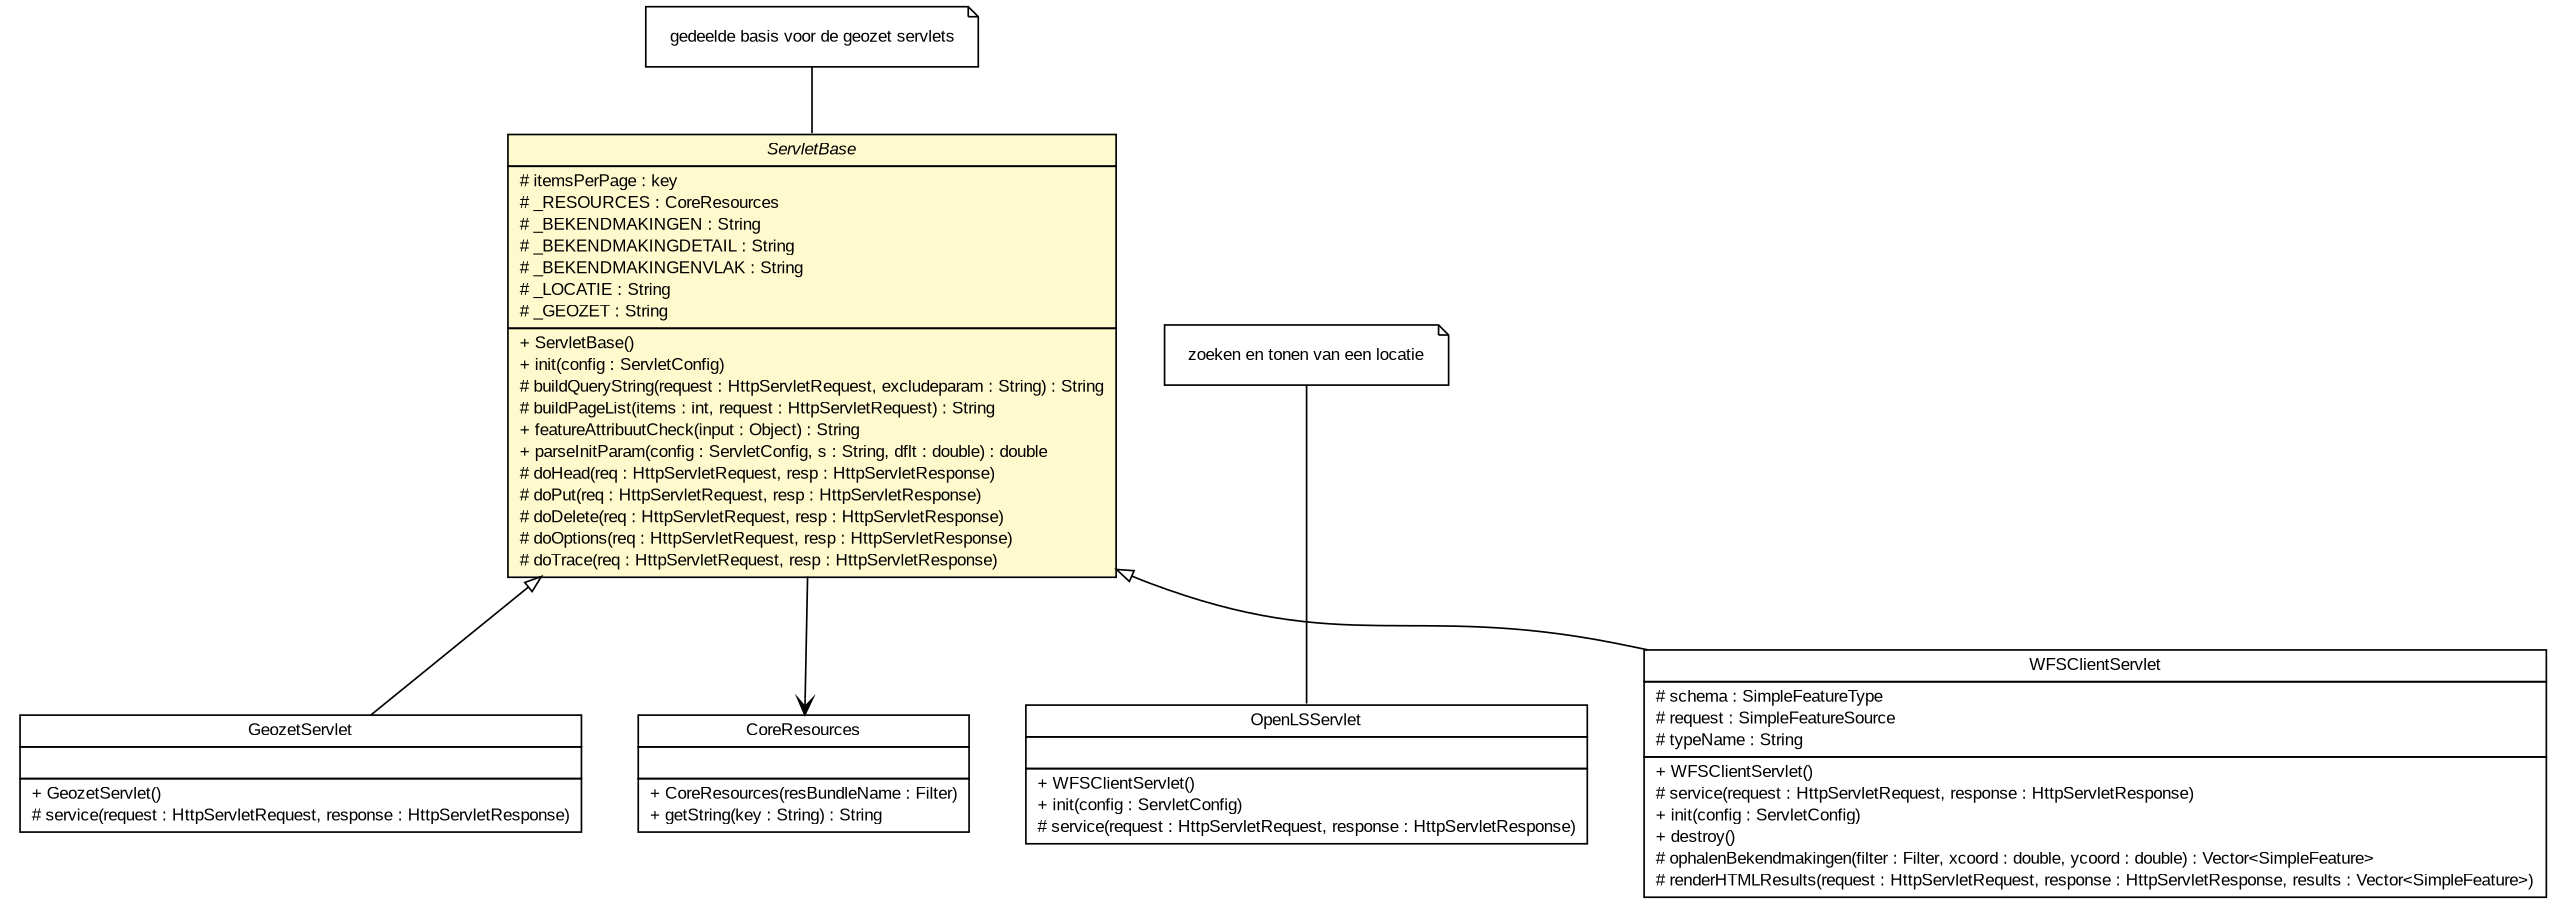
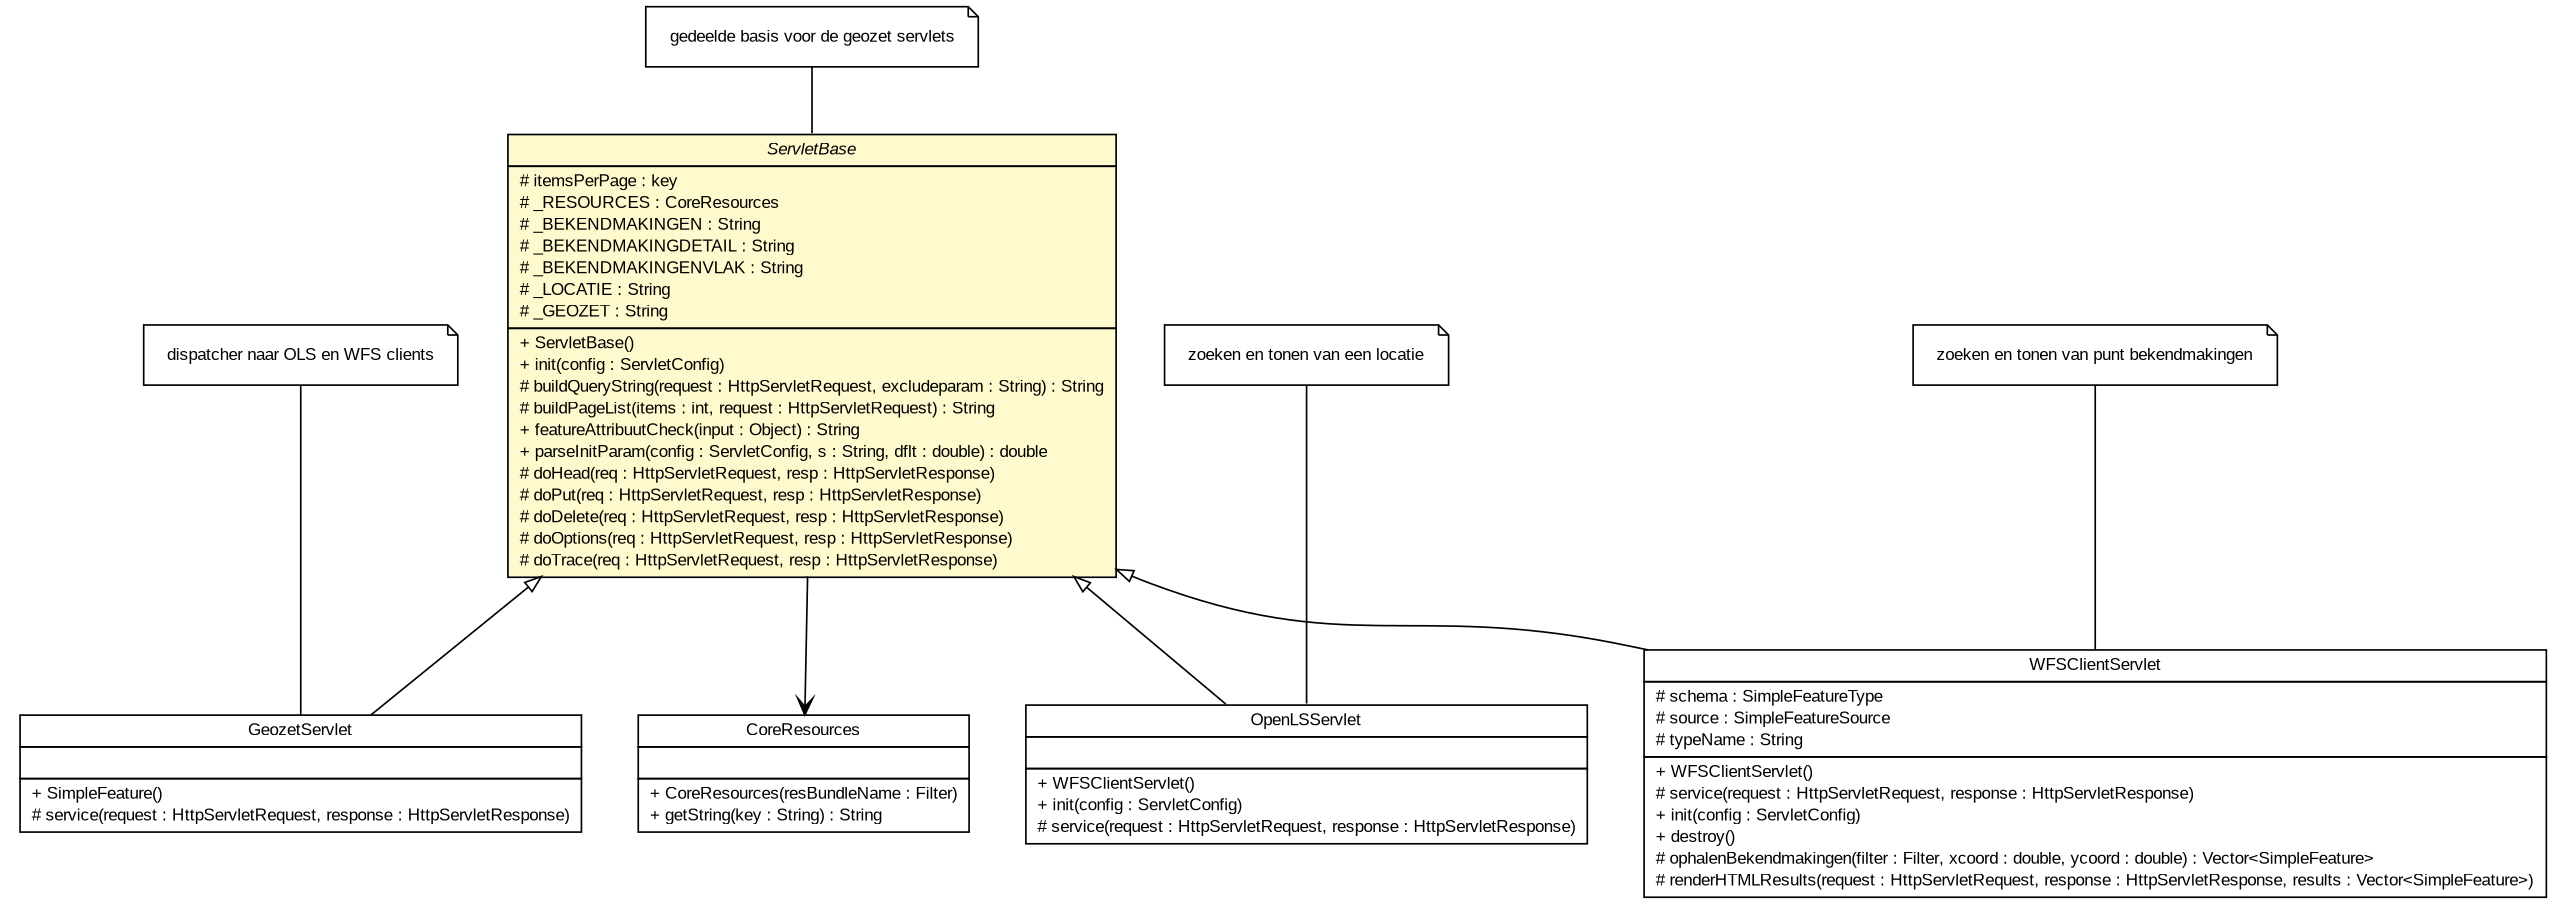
node "dispatcher naar OLS en WFS clients": added
node "zoeken en tonen van punt bekendmakingen": added
edge "OpenLSServlet" -> "ServletBase": added
node "WFSClientServlet": text "# request : SimpleFeatureSource" -> "# source : SimpleFeatureSource"
node "GeozetServlet": text "+ GeozetServlet()" -> "+ SimpleFeature()"
